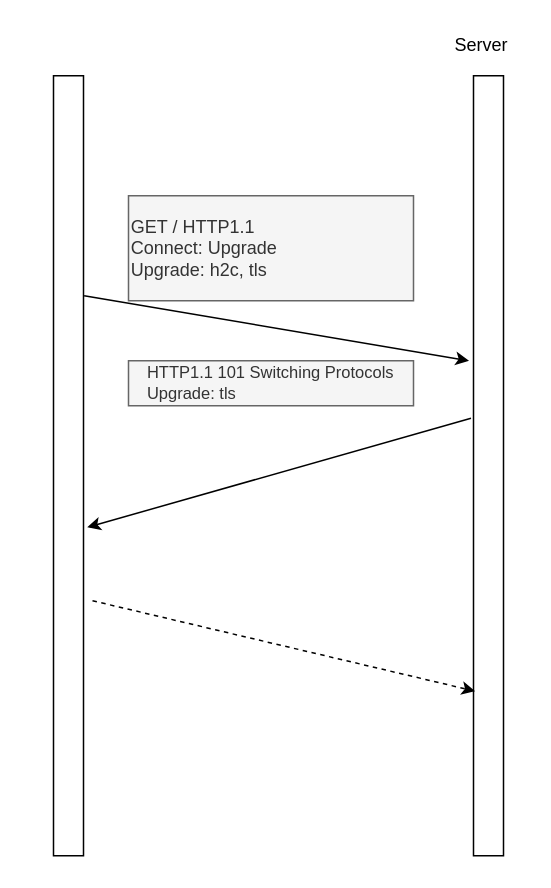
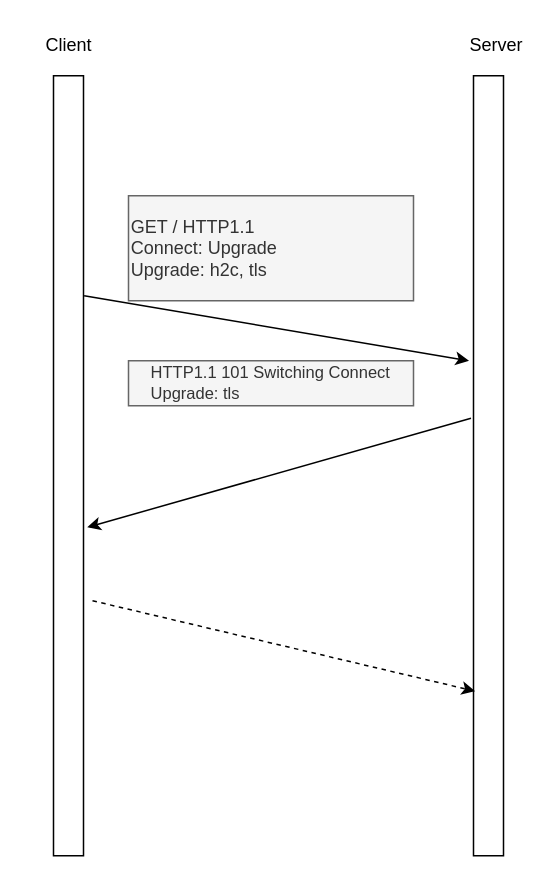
node "Client": added
node "Server": moved (481, 46) -> (496, 46)
node "HTTP1.1 101 Switching Protocols Upgrade: tls": label "HTTP1.1 101 Switching Protocols Upgrade: tls" -> "HTTP1.1 101 Switching Connect Upgrade: tls"
